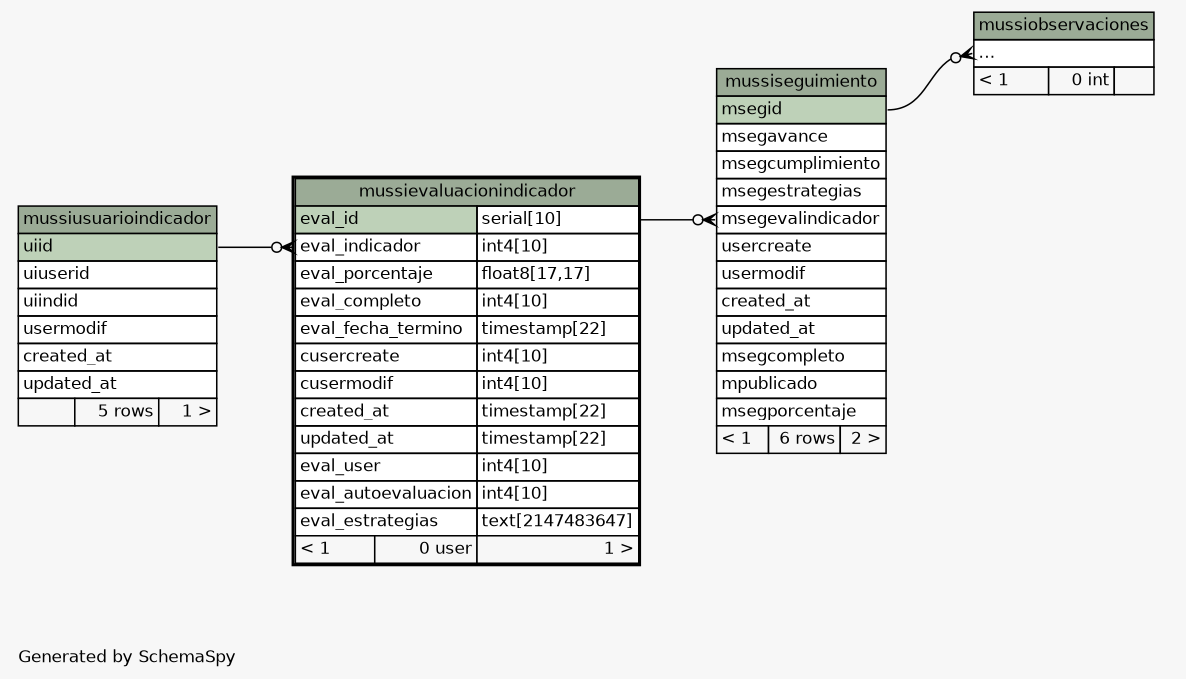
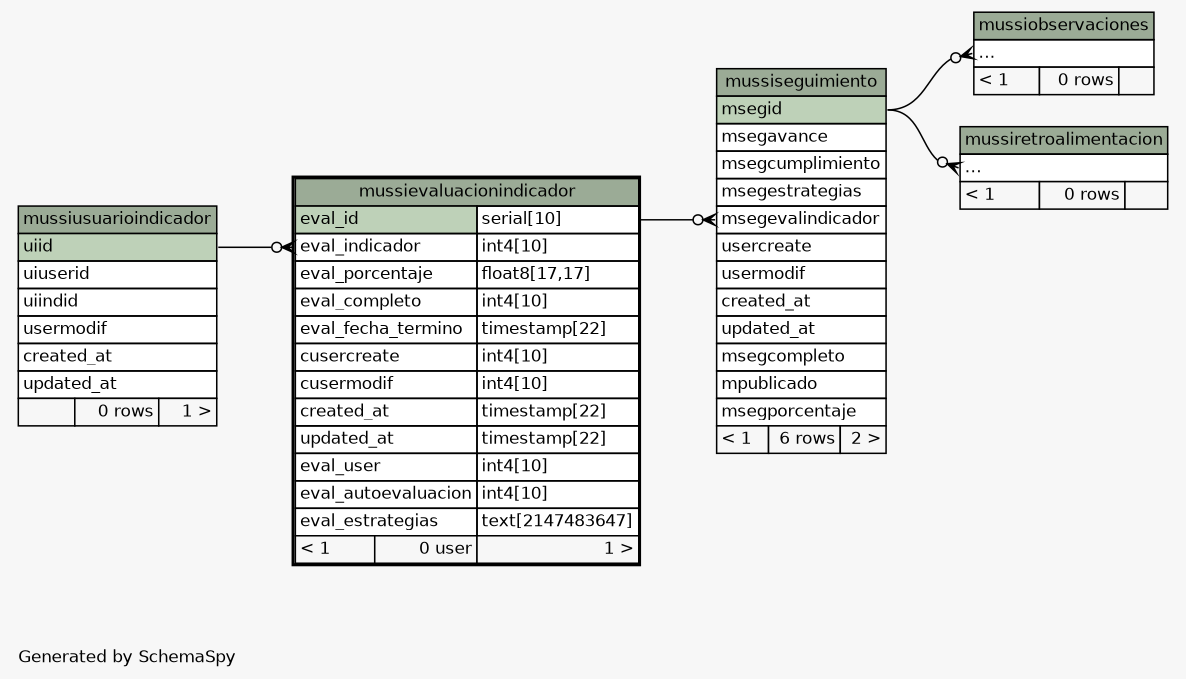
node "mussiobservaciones": text "0 int" -> "0 rows"
node "mussiretroalimentacion": added
node "mussiusuarioindicador": text "5 rows" -> "0 rows"
